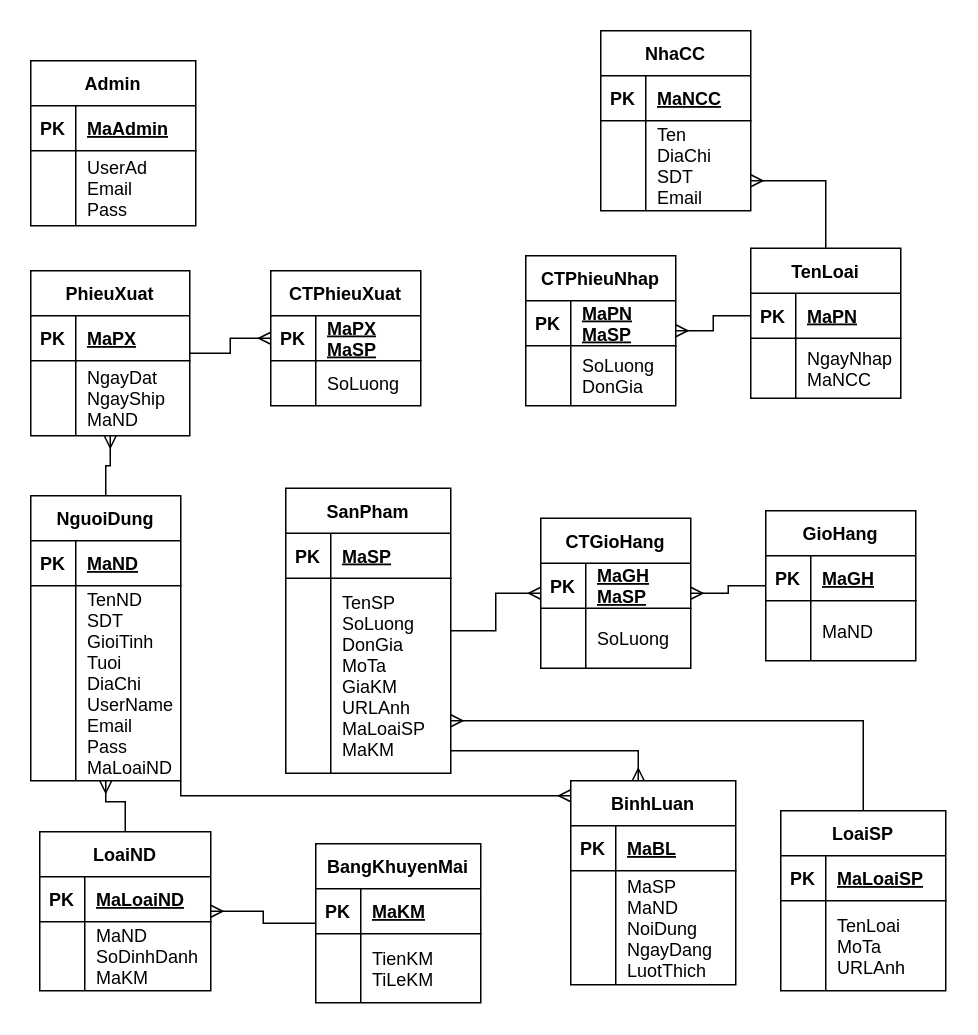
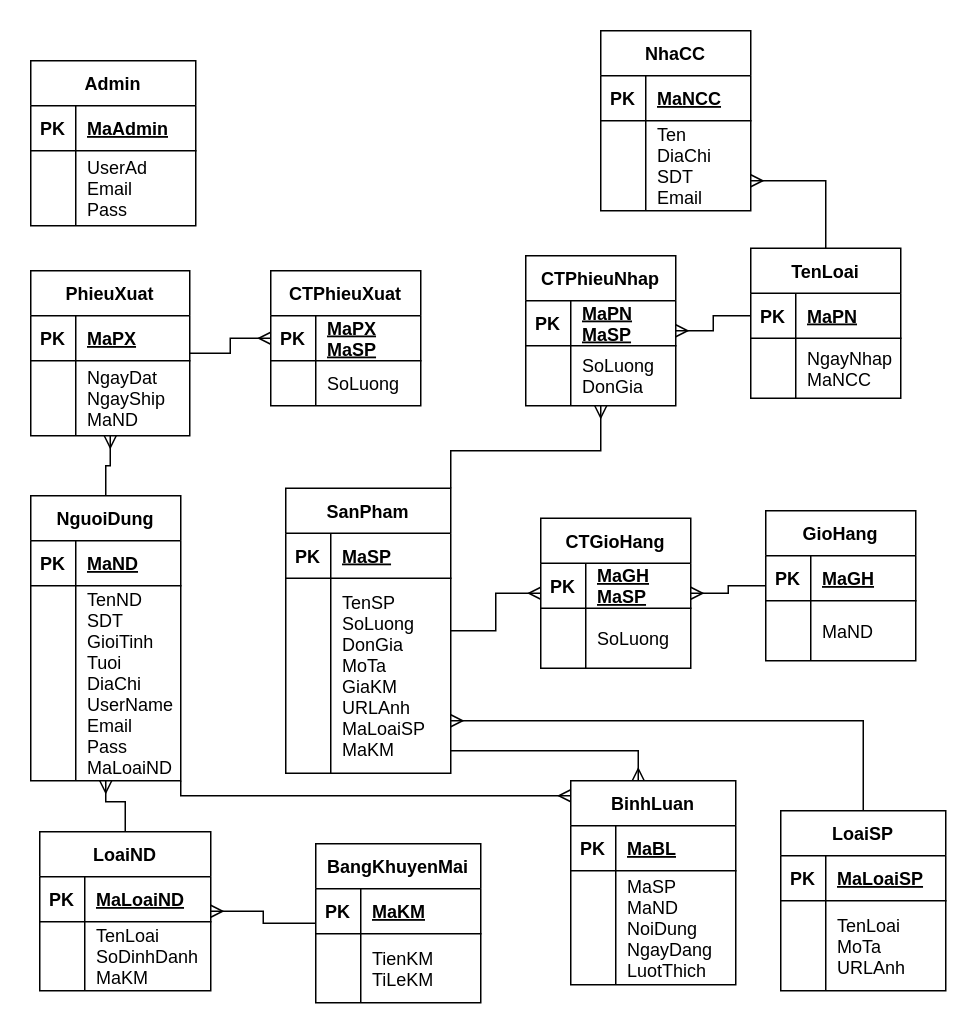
edge "SanPham" -> "CTPhieuNhap": added
node "MaND SoDinhDanh MaKM": label "MaND SoDinhDanh MaKM" -> "TenLoai SoDinhDanh MaKM"
